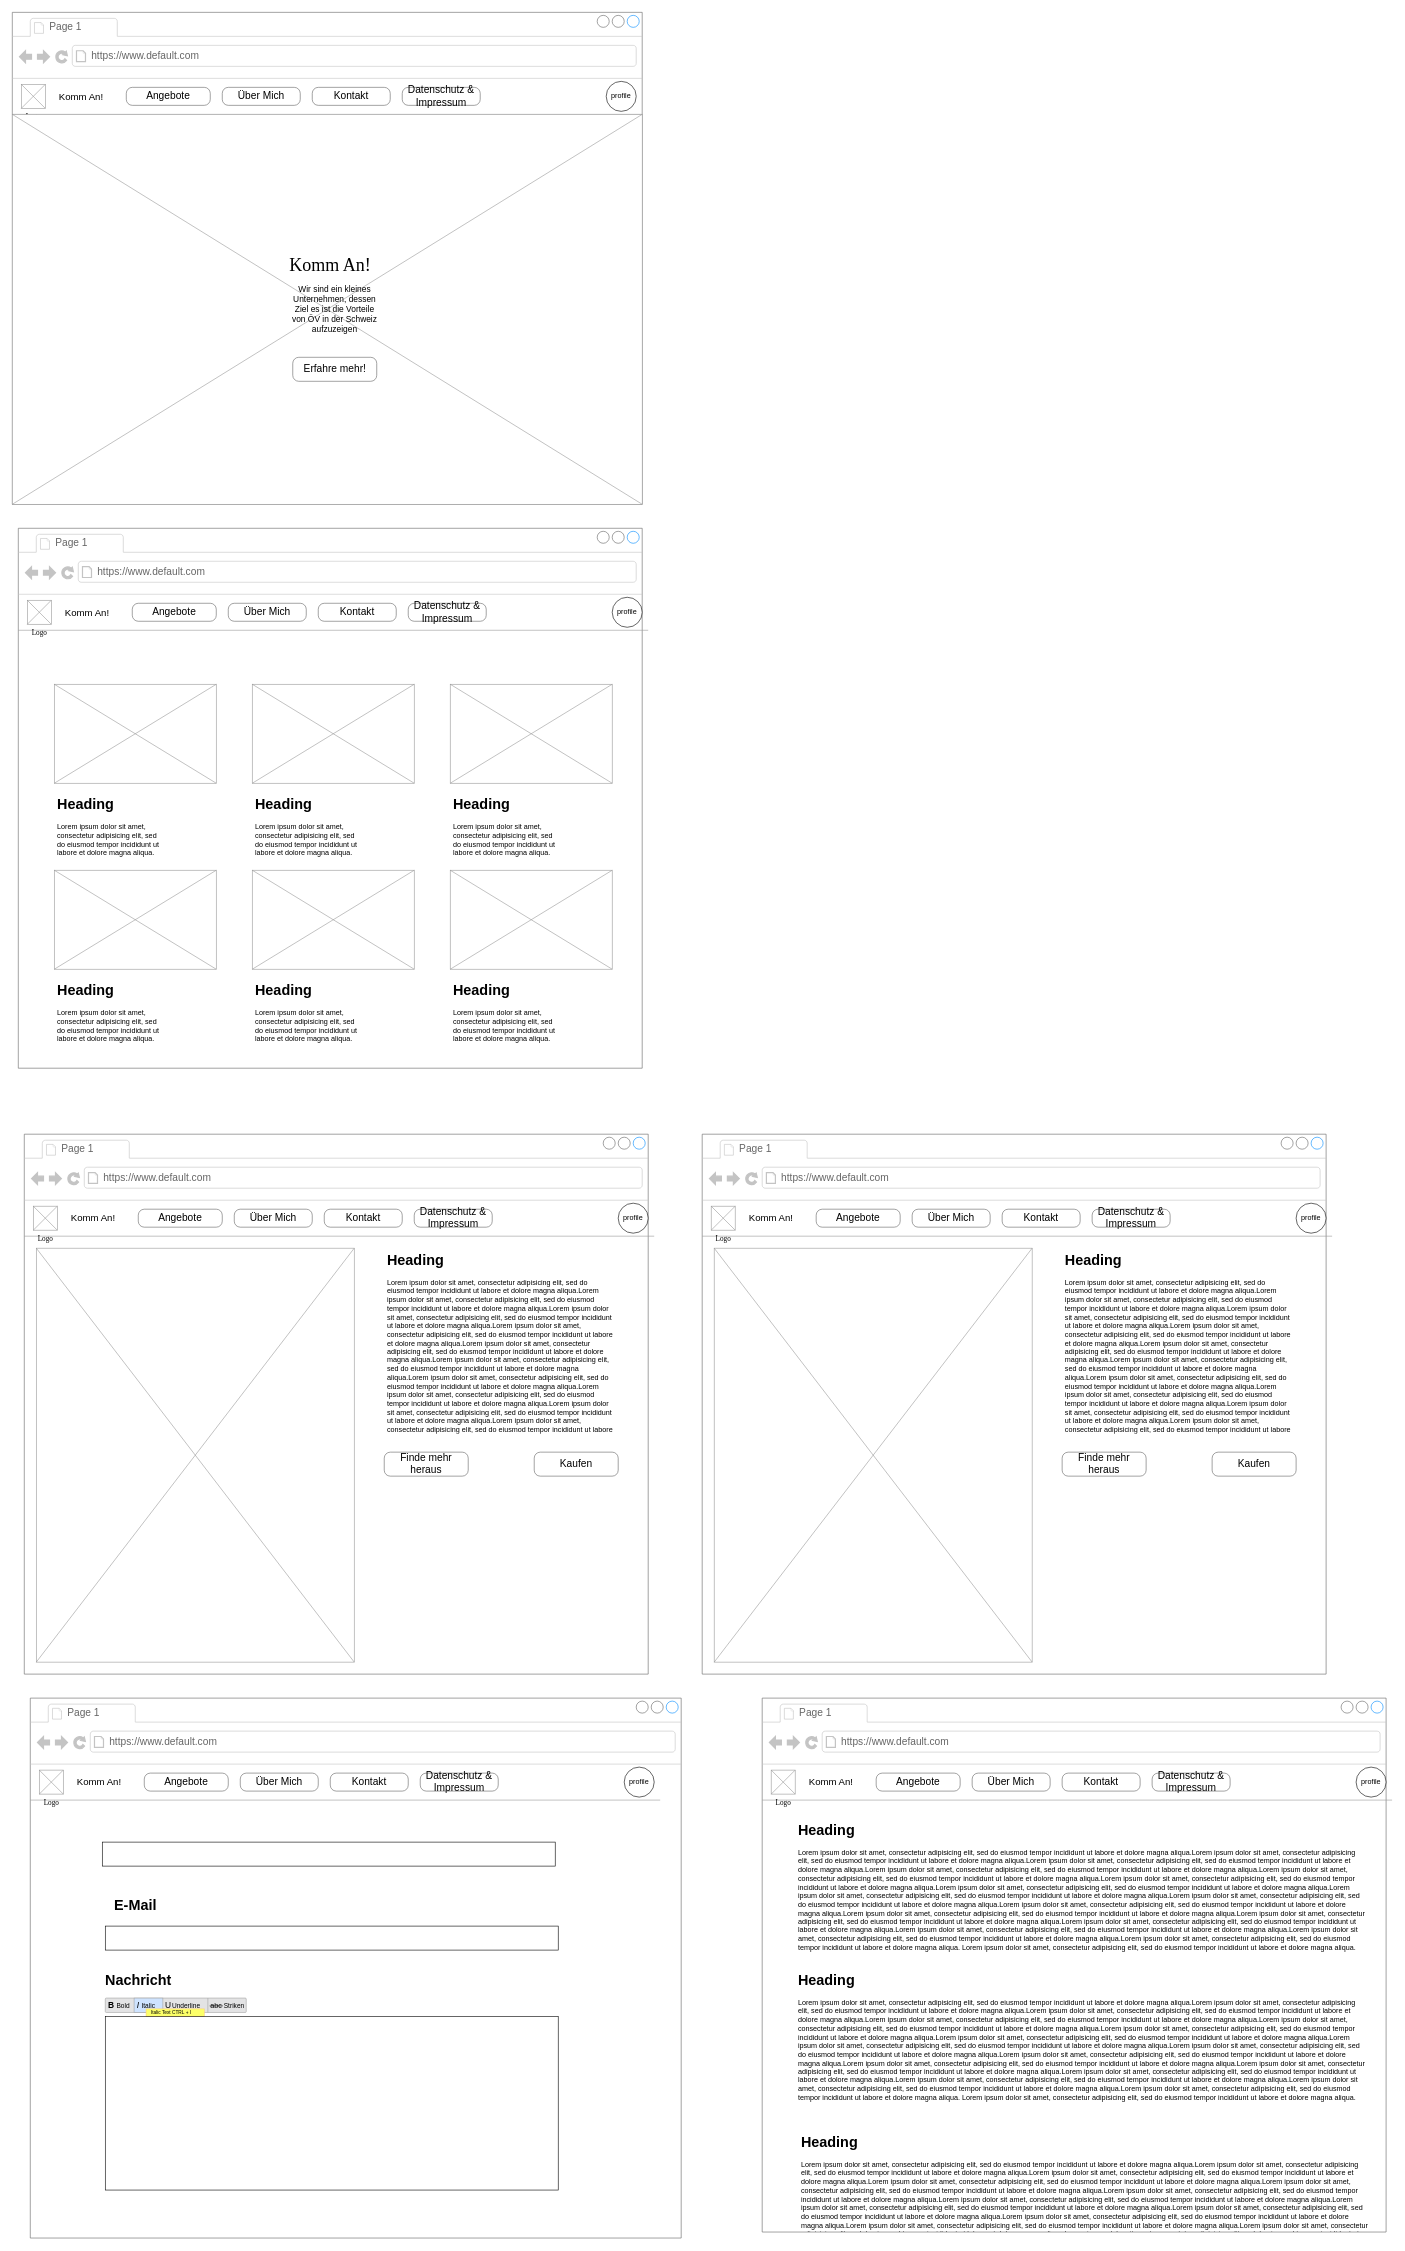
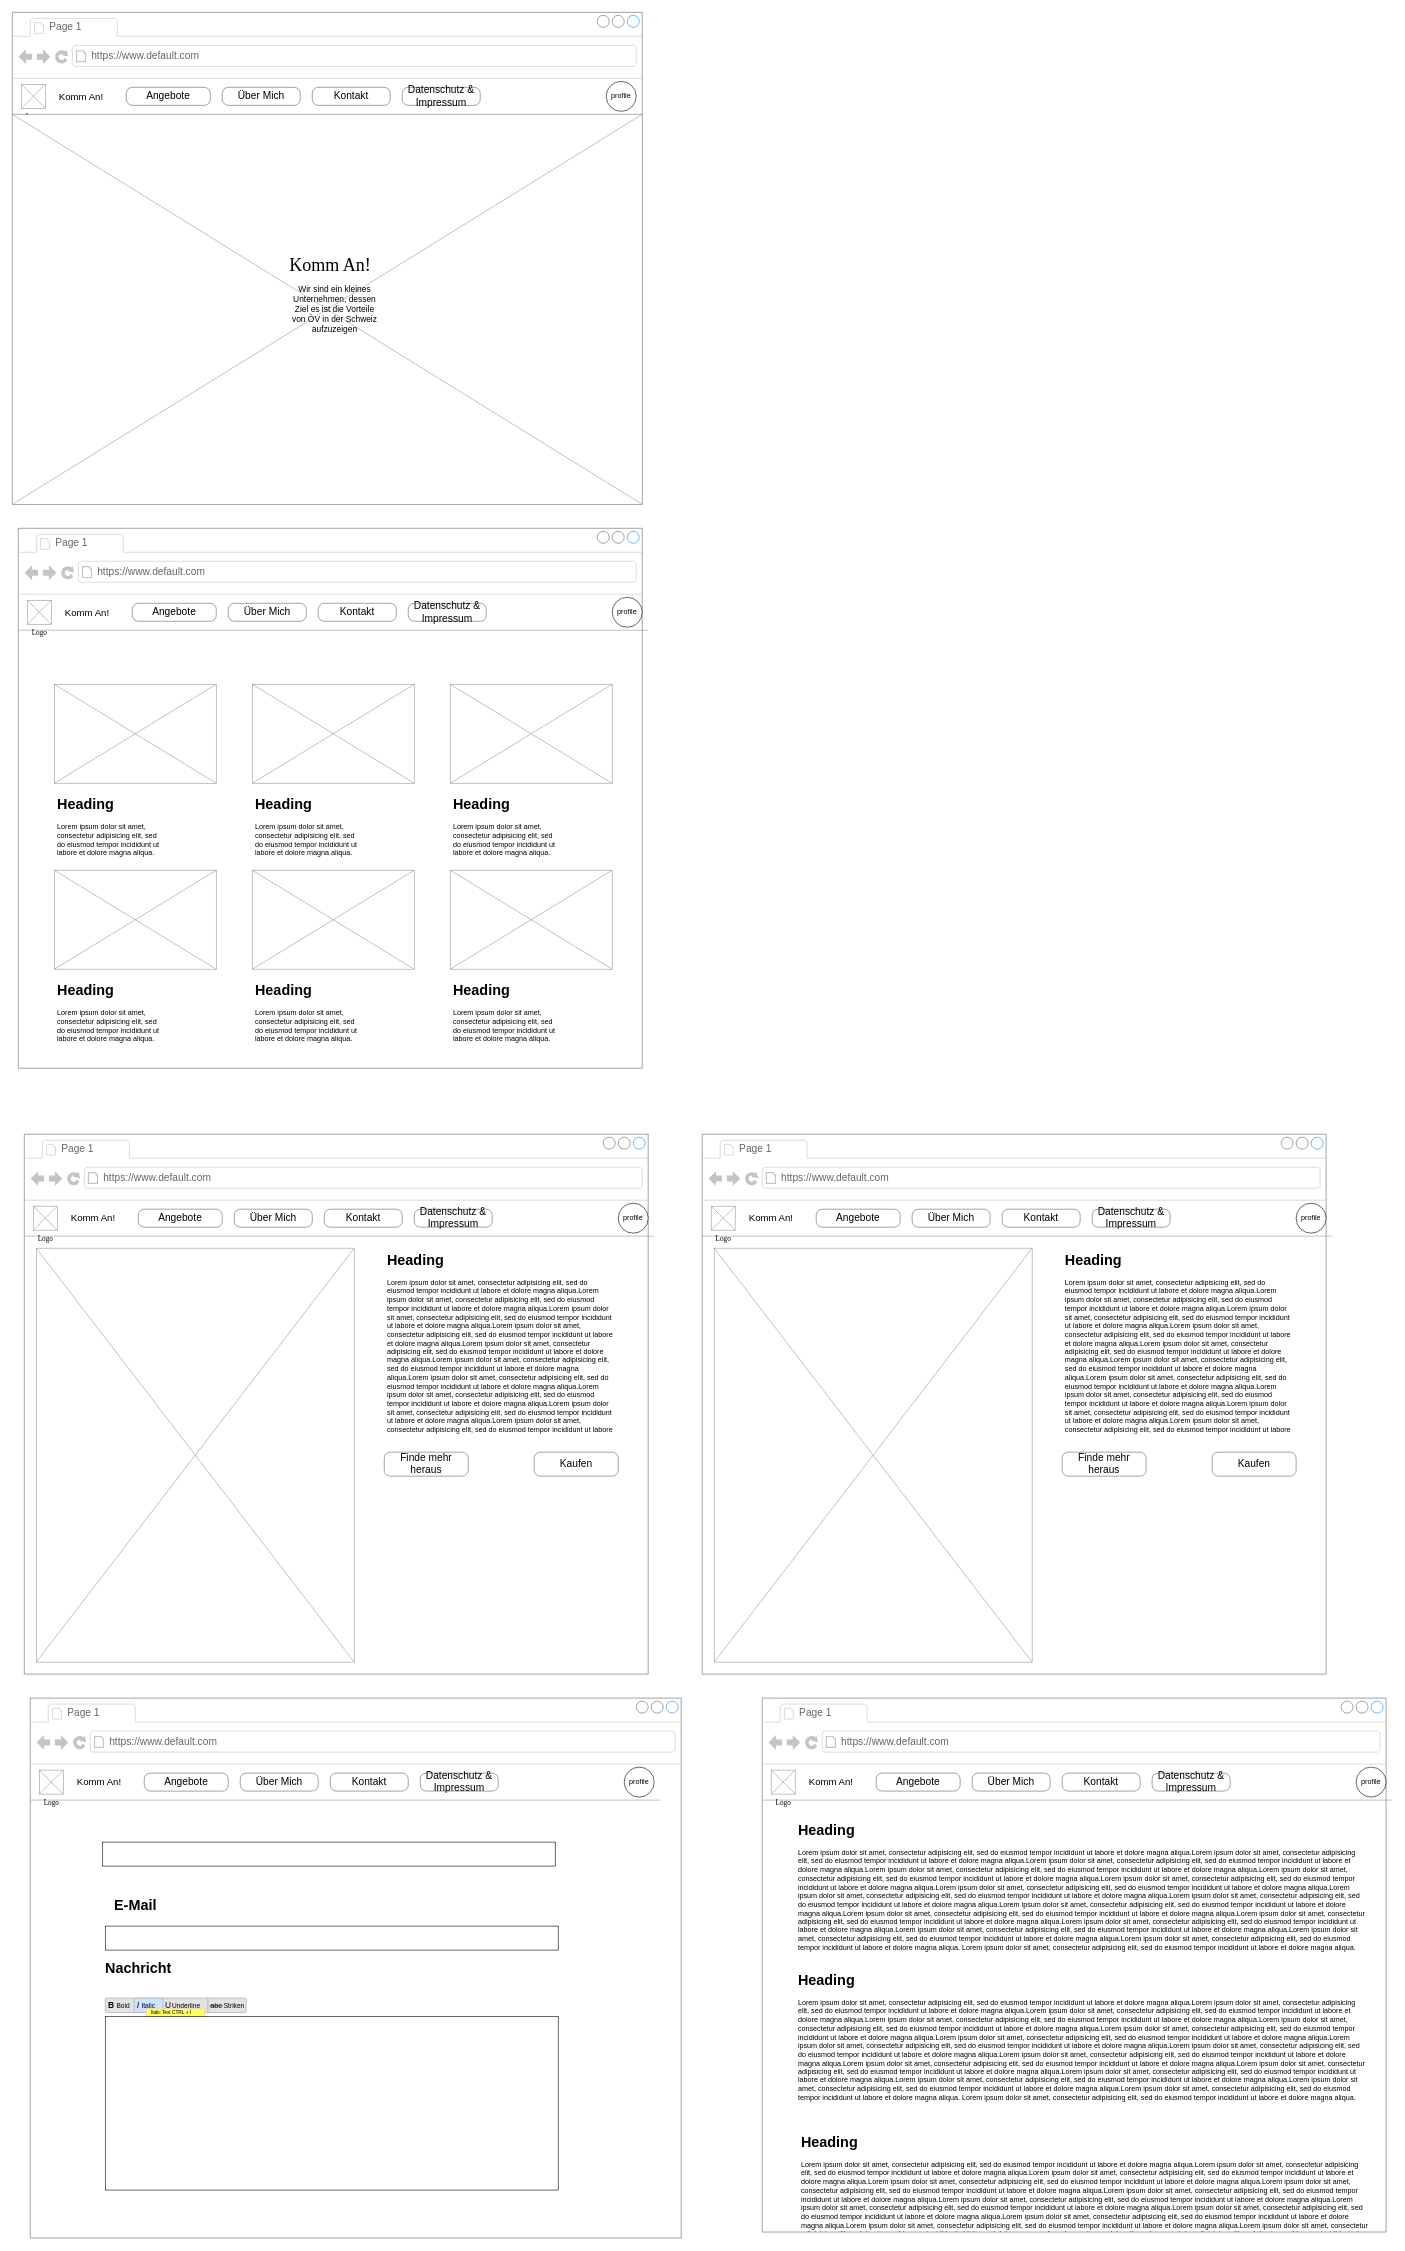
node "Erfahre mehr!": removed
node "Nachricht": moved (159, 1980) -> (159, 1968)
